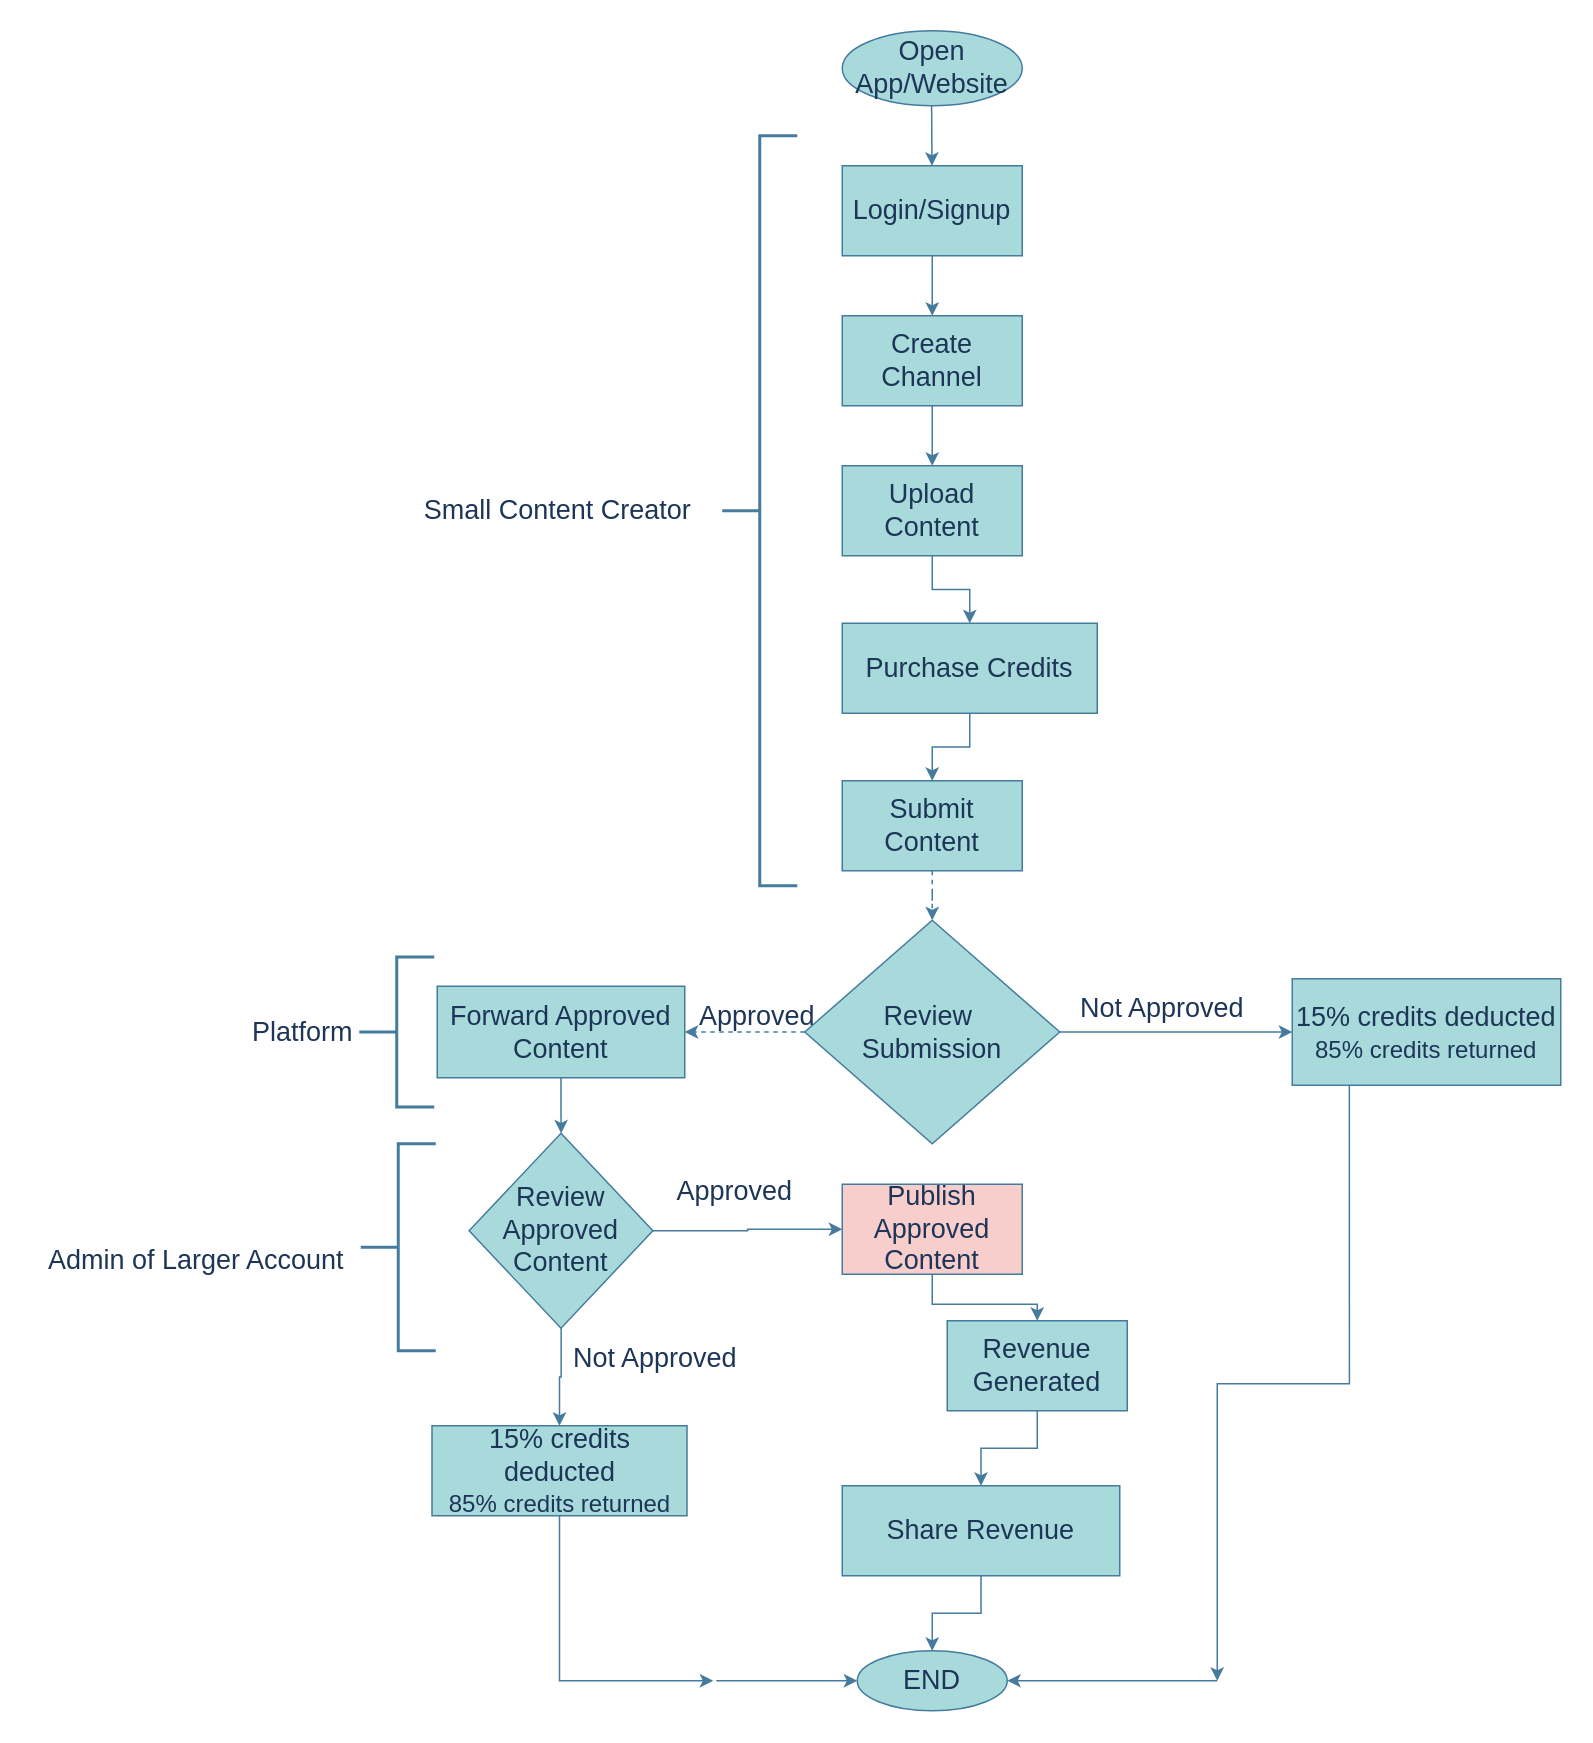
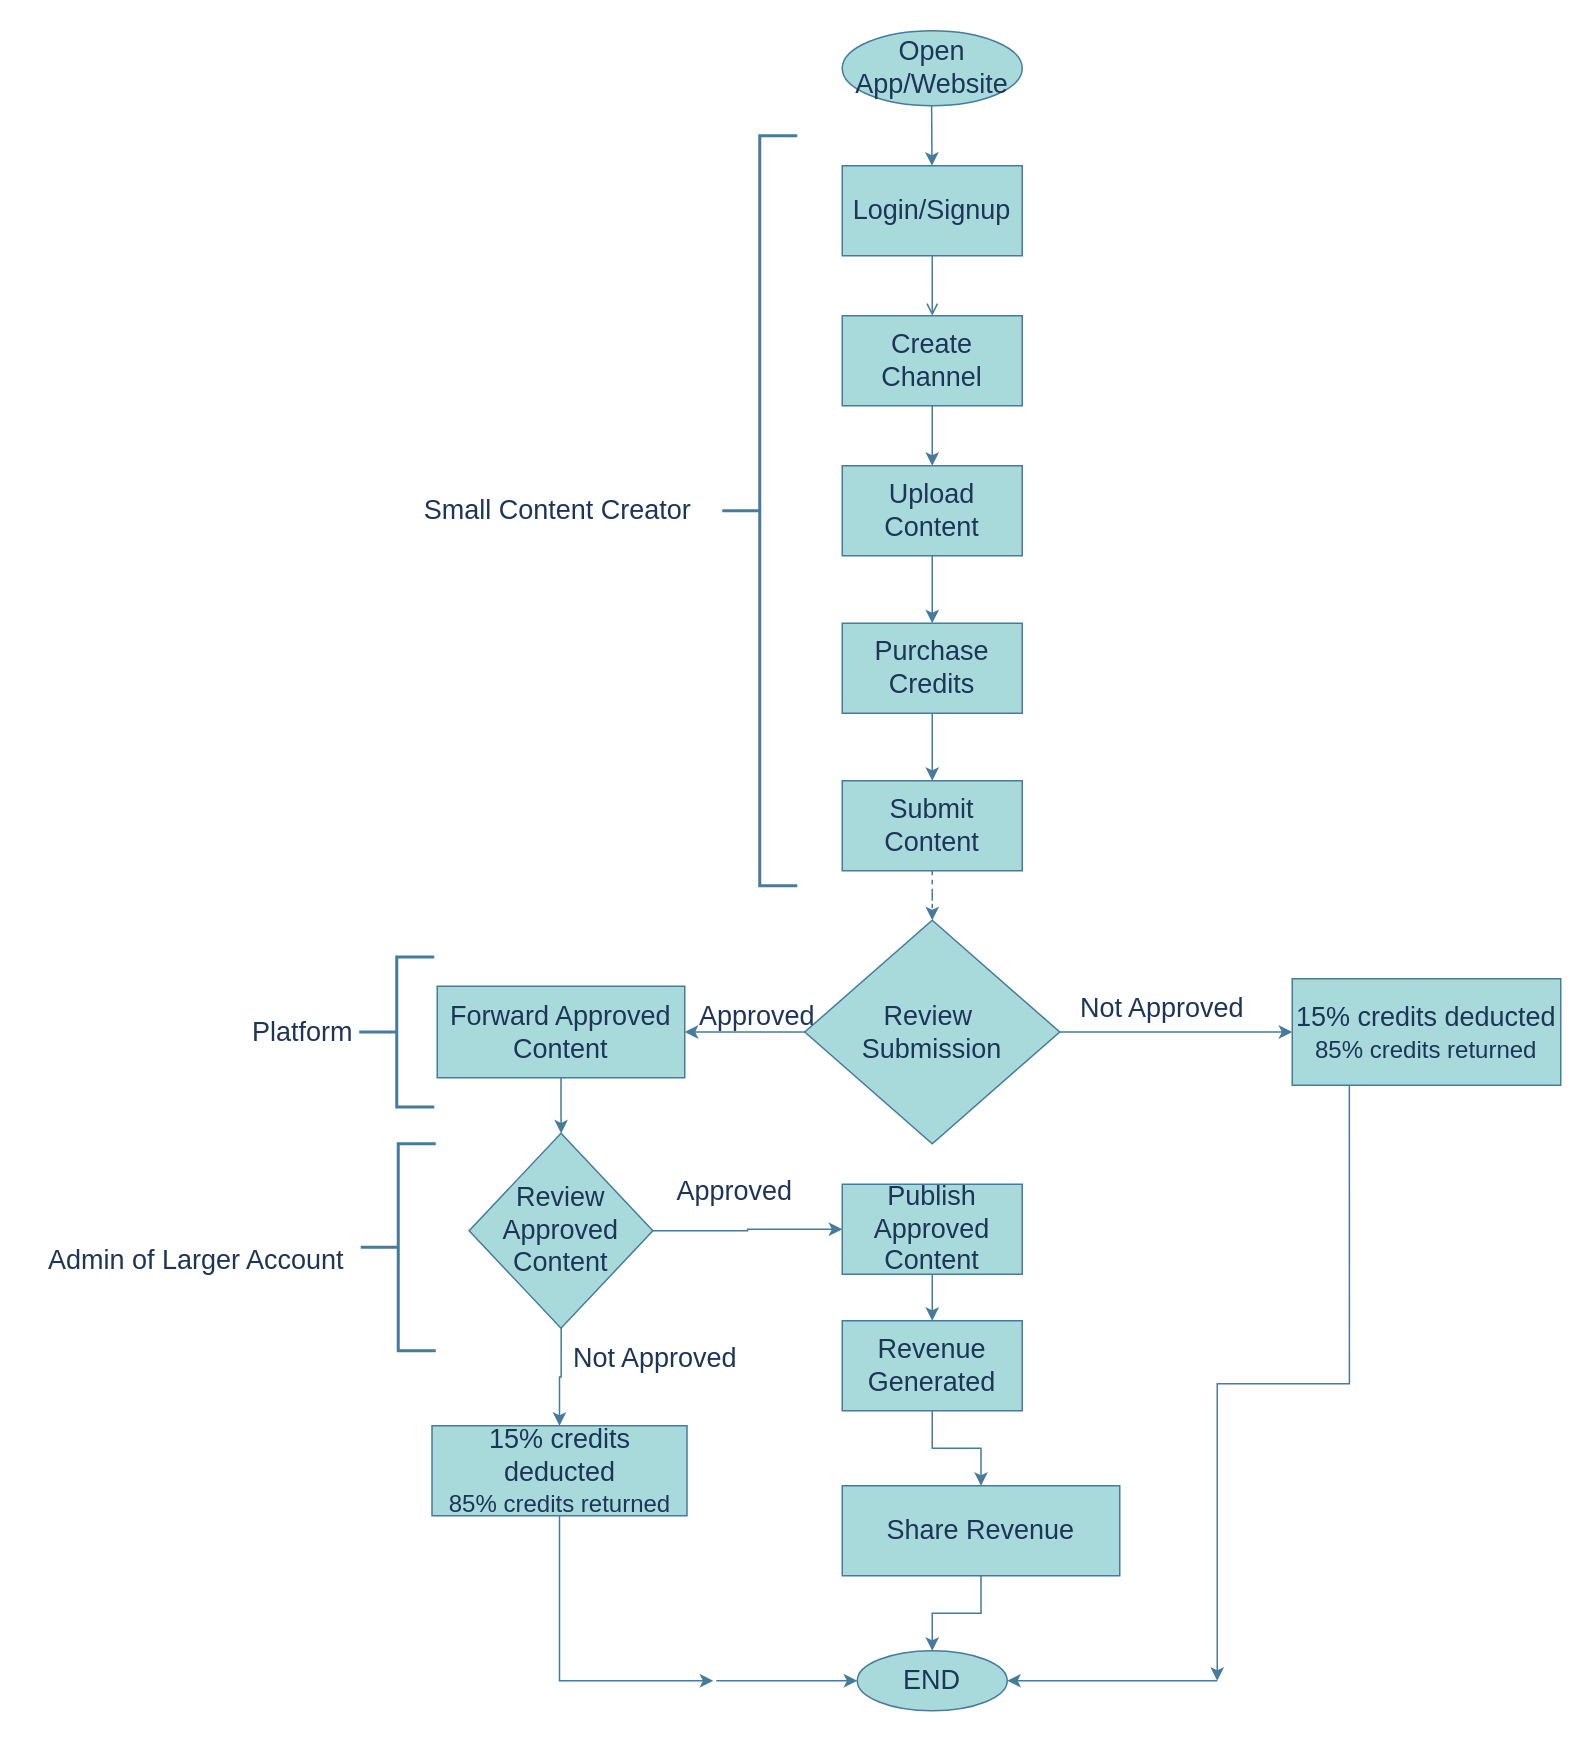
edge "Login/Signup" -> "Create Channel": arrowhead classic -> open
node "Purchase Credits": size 255x90 -> 180x90
edge "Review Submission" -> "Forward Approved Content": style dashed -> solid
node "Publish Approved Content": fillcolor #f8cecc -> #a8dadc
node "Revenue Generated": moved (1037, 1366) -> (932, 1366)
